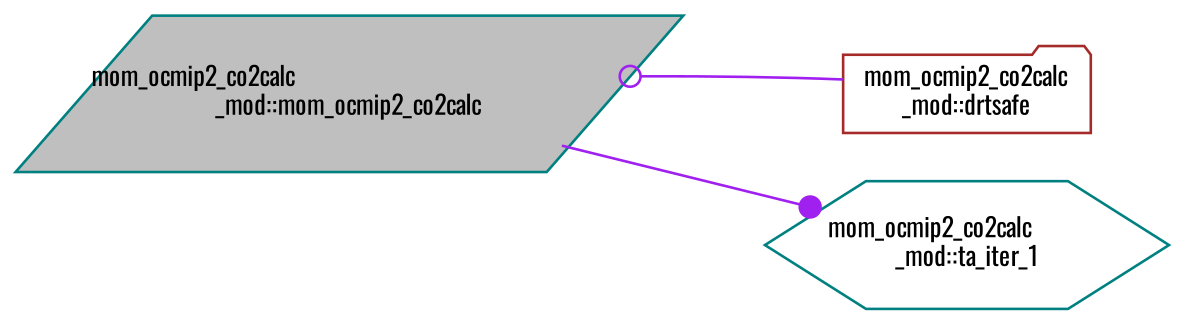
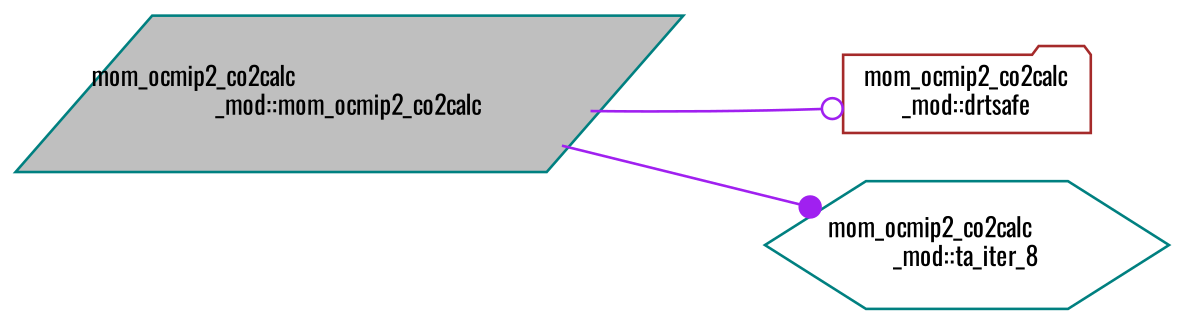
edge "mom_ocmip2_co2calc _mod::drtsafe" -> "mom_ocmip2_co2calc _mod::mom_ocmip2_co2calc": reversed
node "mom_ocmip2_co2calc _mod::ta_iter_1": label "mom_ocmip2_co2calc _mod::ta_iter_1" -> "mom_ocmip2_co2calc _mod::ta_iter_8"
